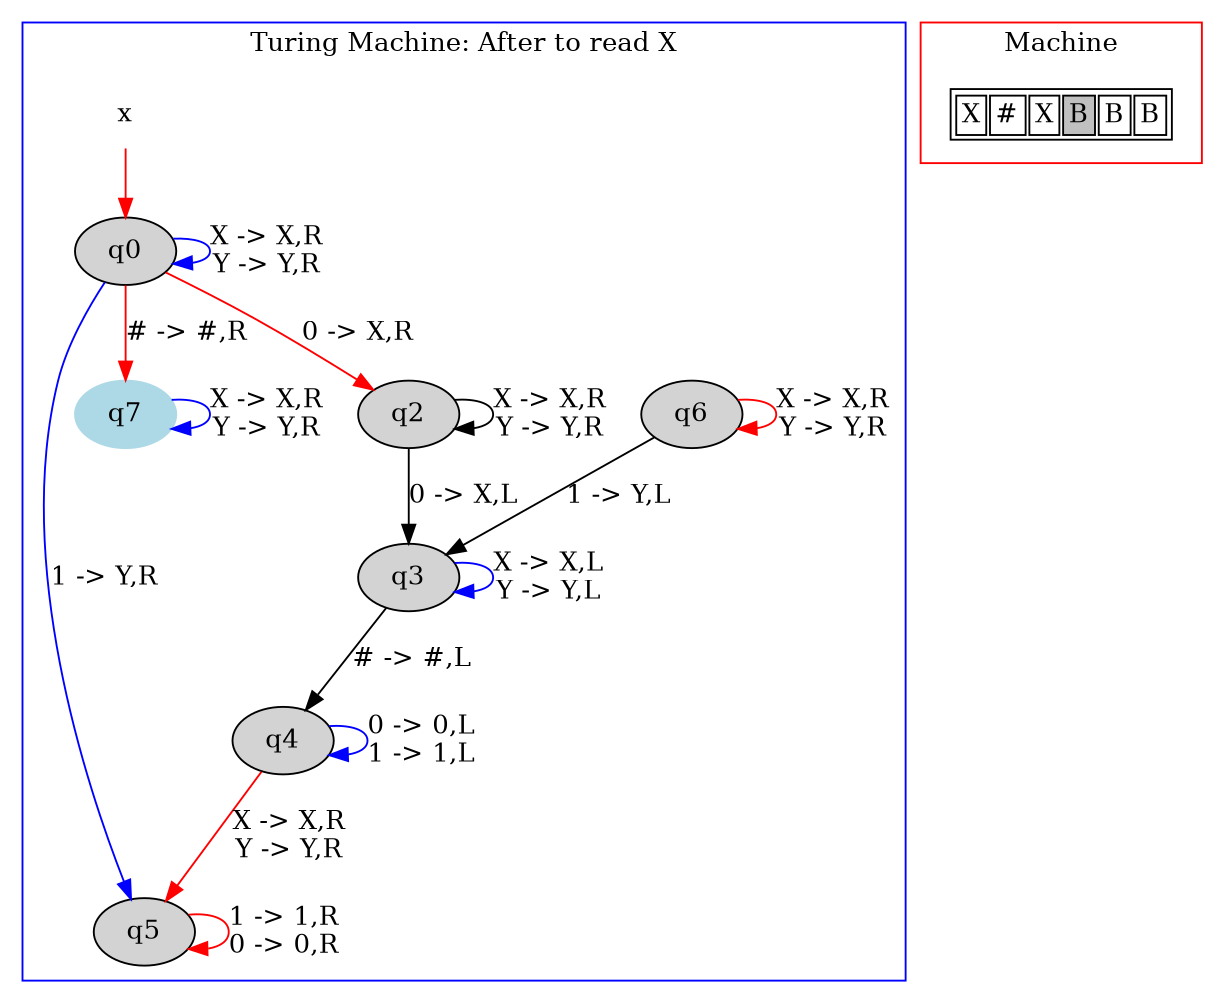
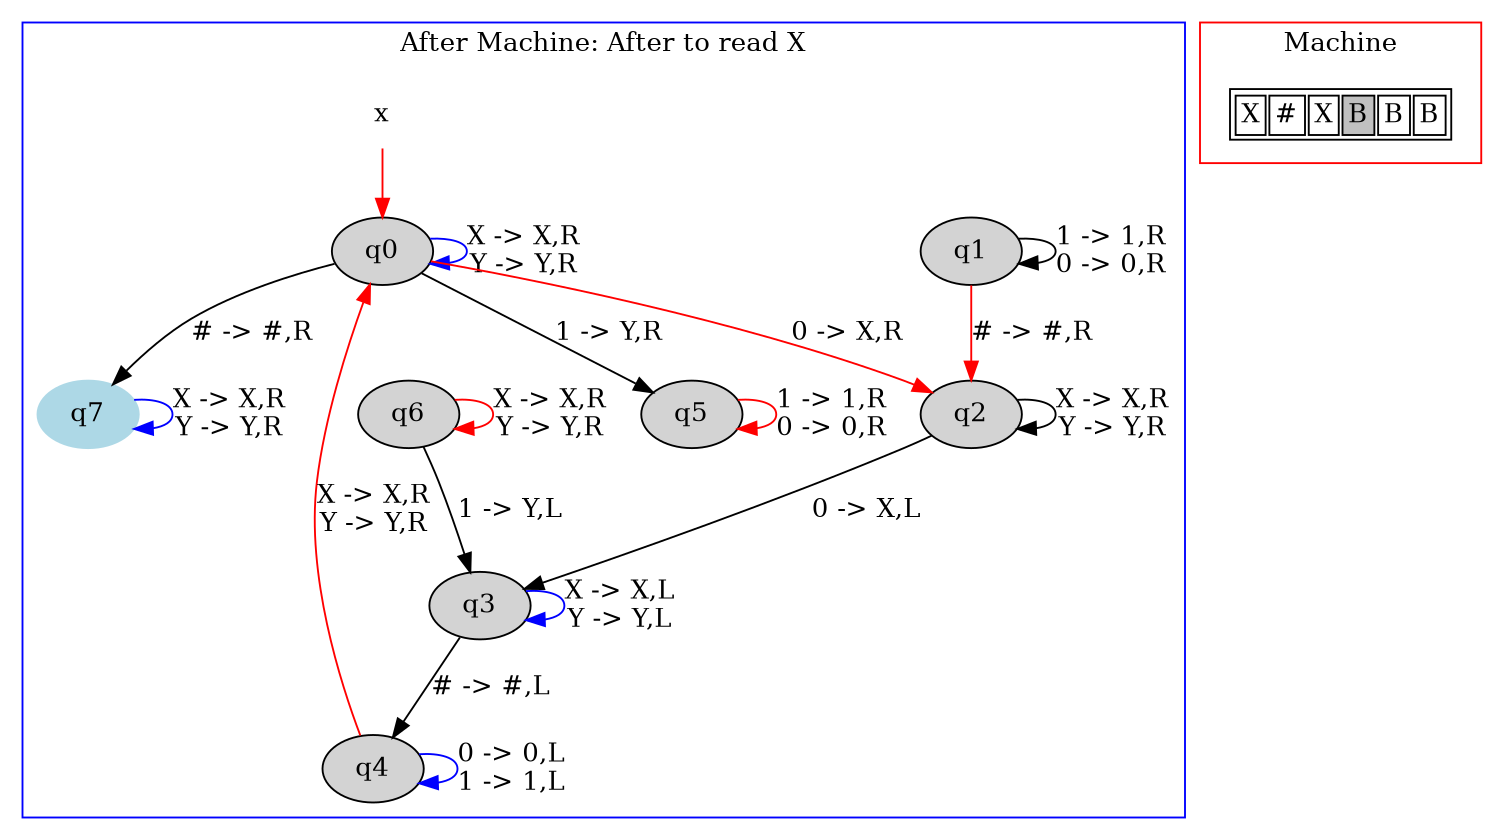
cluster "Turing Machine: After to read X": label "Turing Machine: After to read X" -> "After Machine: After to read X"
node "q1": added
edge "q0" -> "q7": color red -> black
edge "q0" -> "q5": color blue -> black
edge "q4" -> "q5": now "q4" -> "q0"
